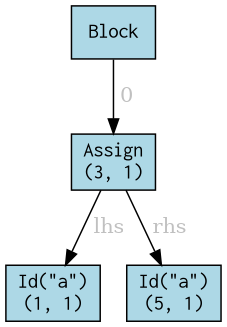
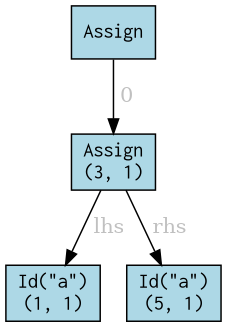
node "Block": label "Block" -> "Assign"
